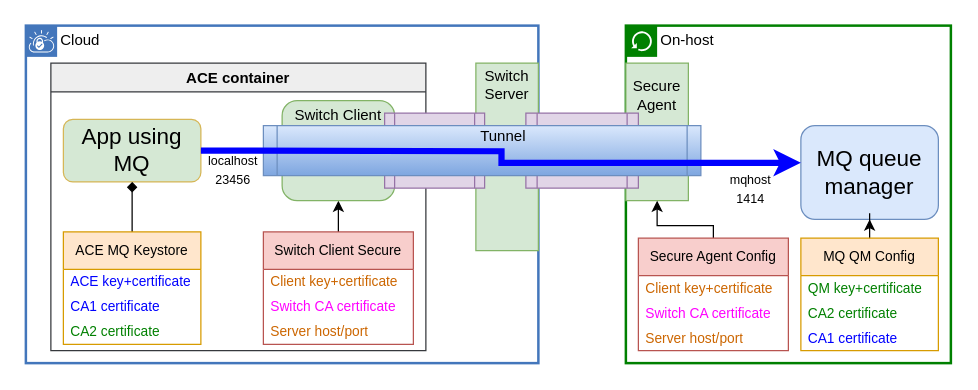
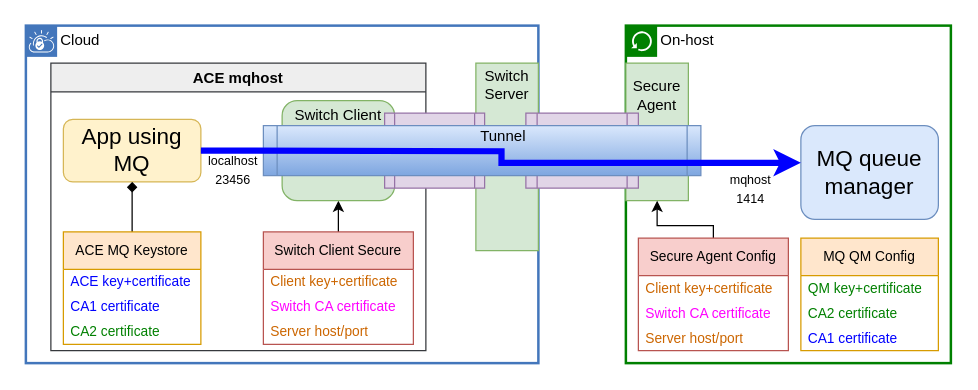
node "ACE container": label "ACE container" -> "ACE mqhost"
node "App using MQ": fillcolor #d5e8d4 -> #fff2cc
edge "MQ QM Config" -> "MQ queue manager": removed
